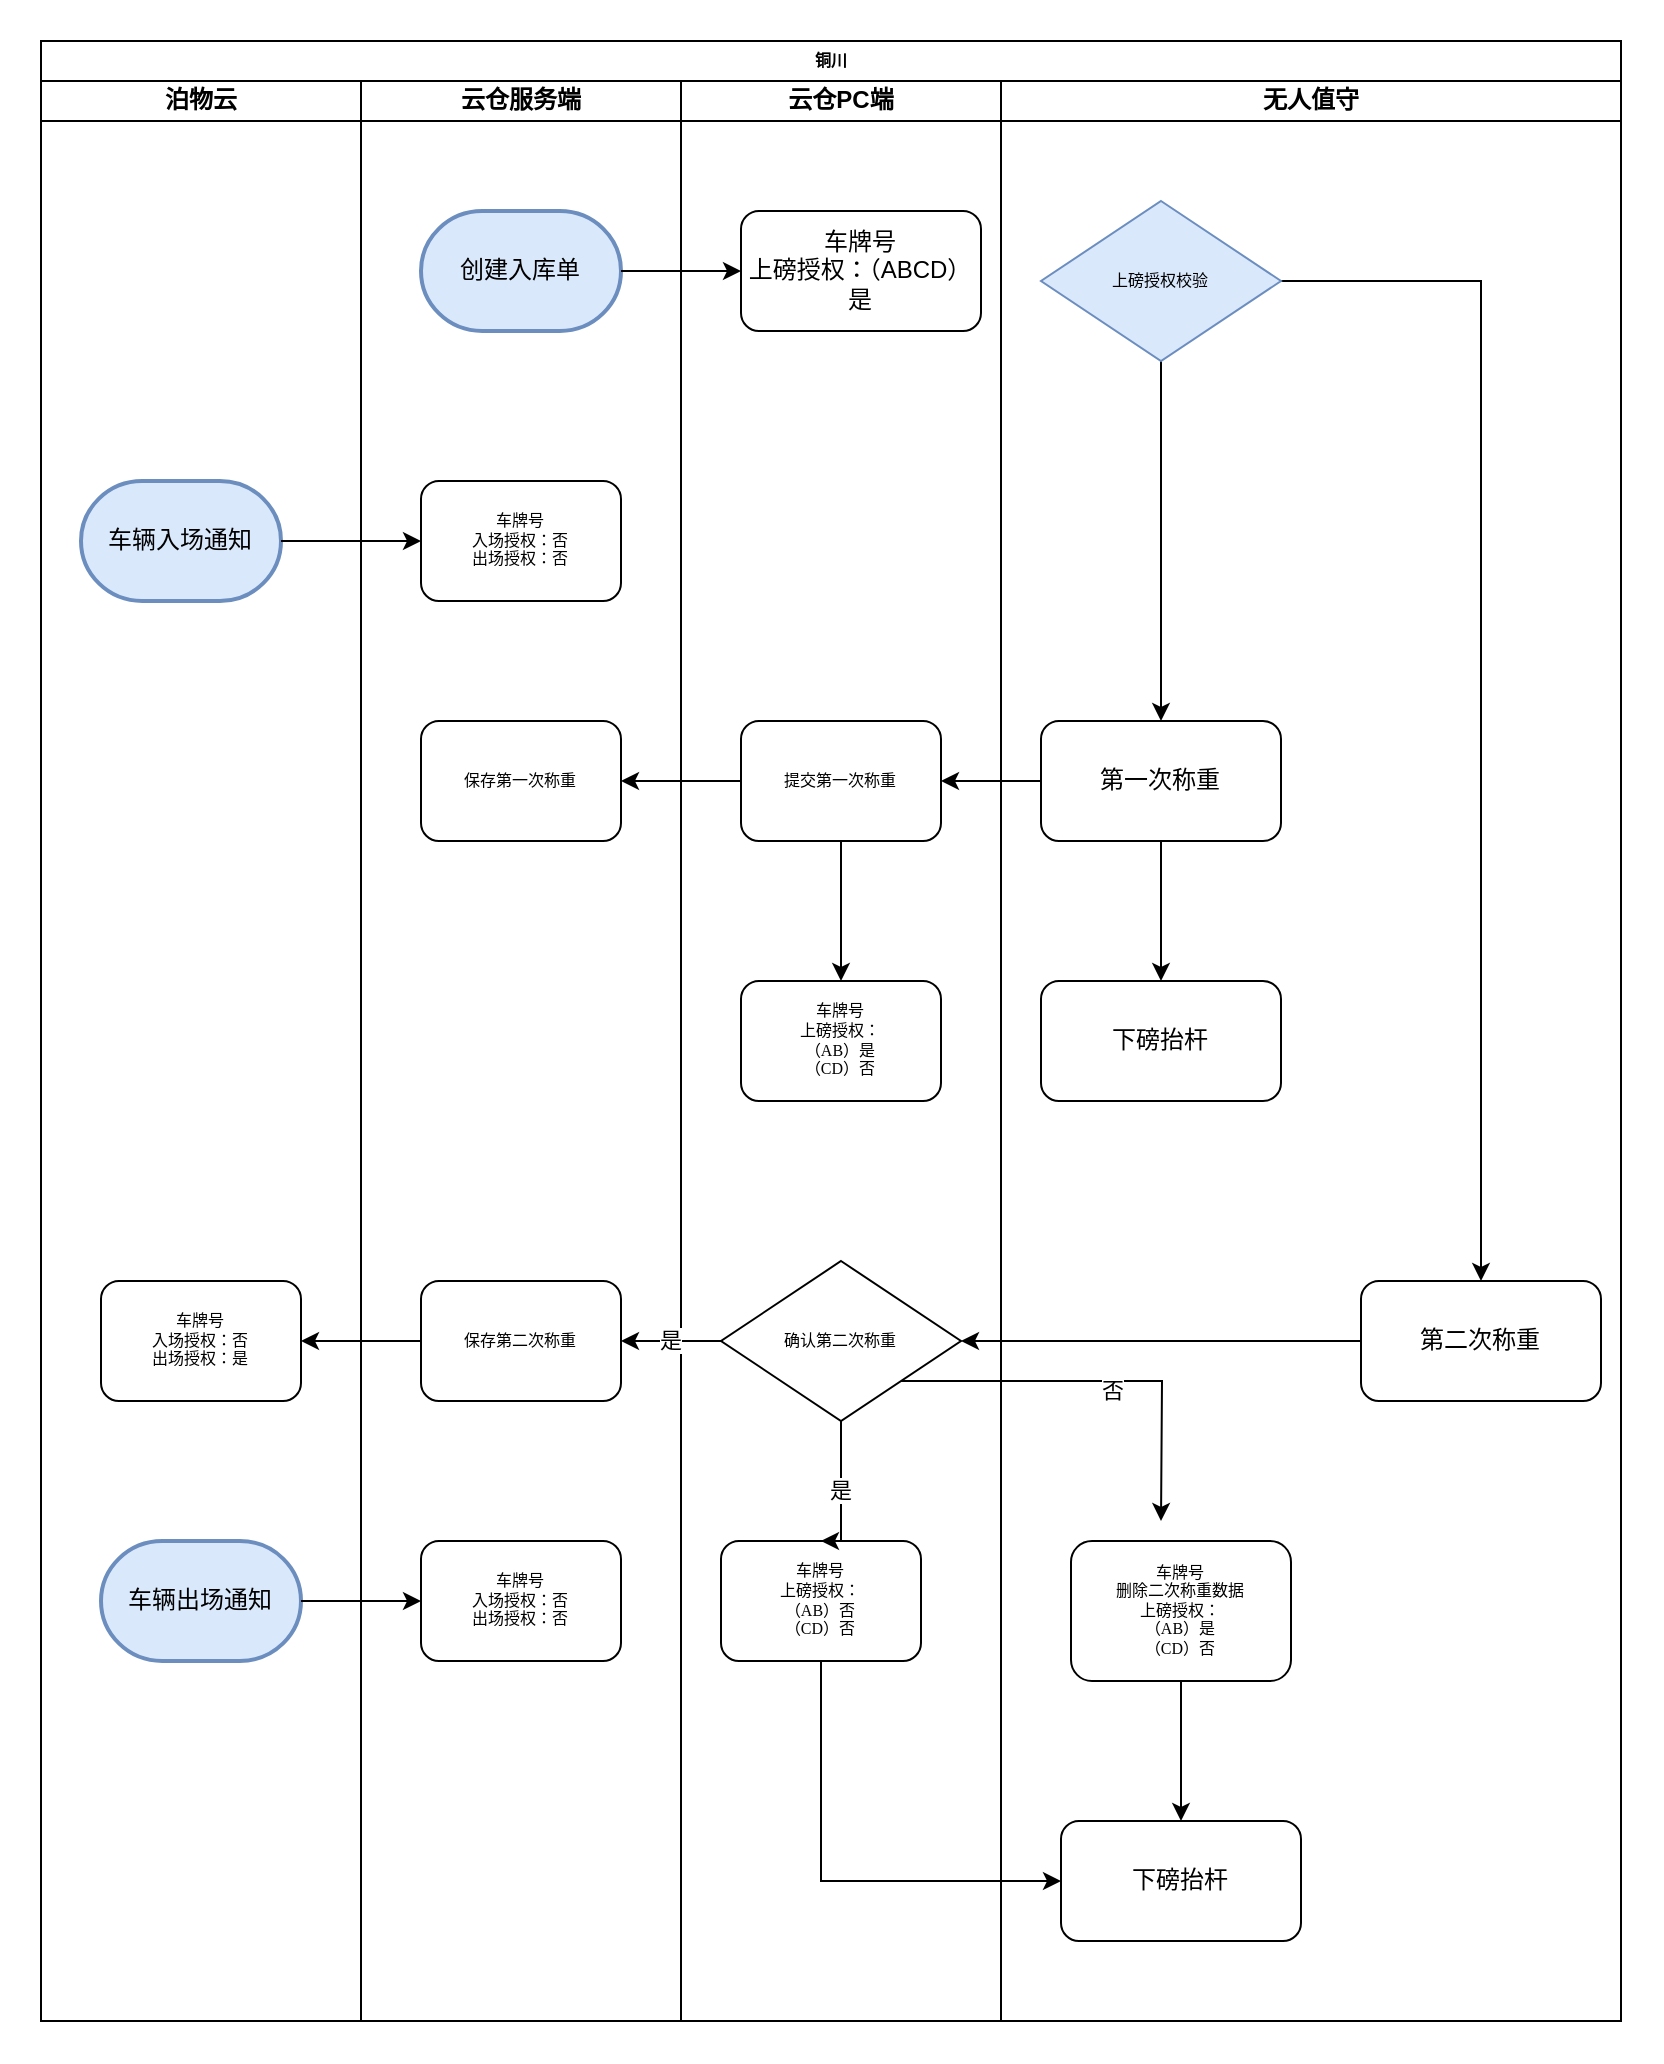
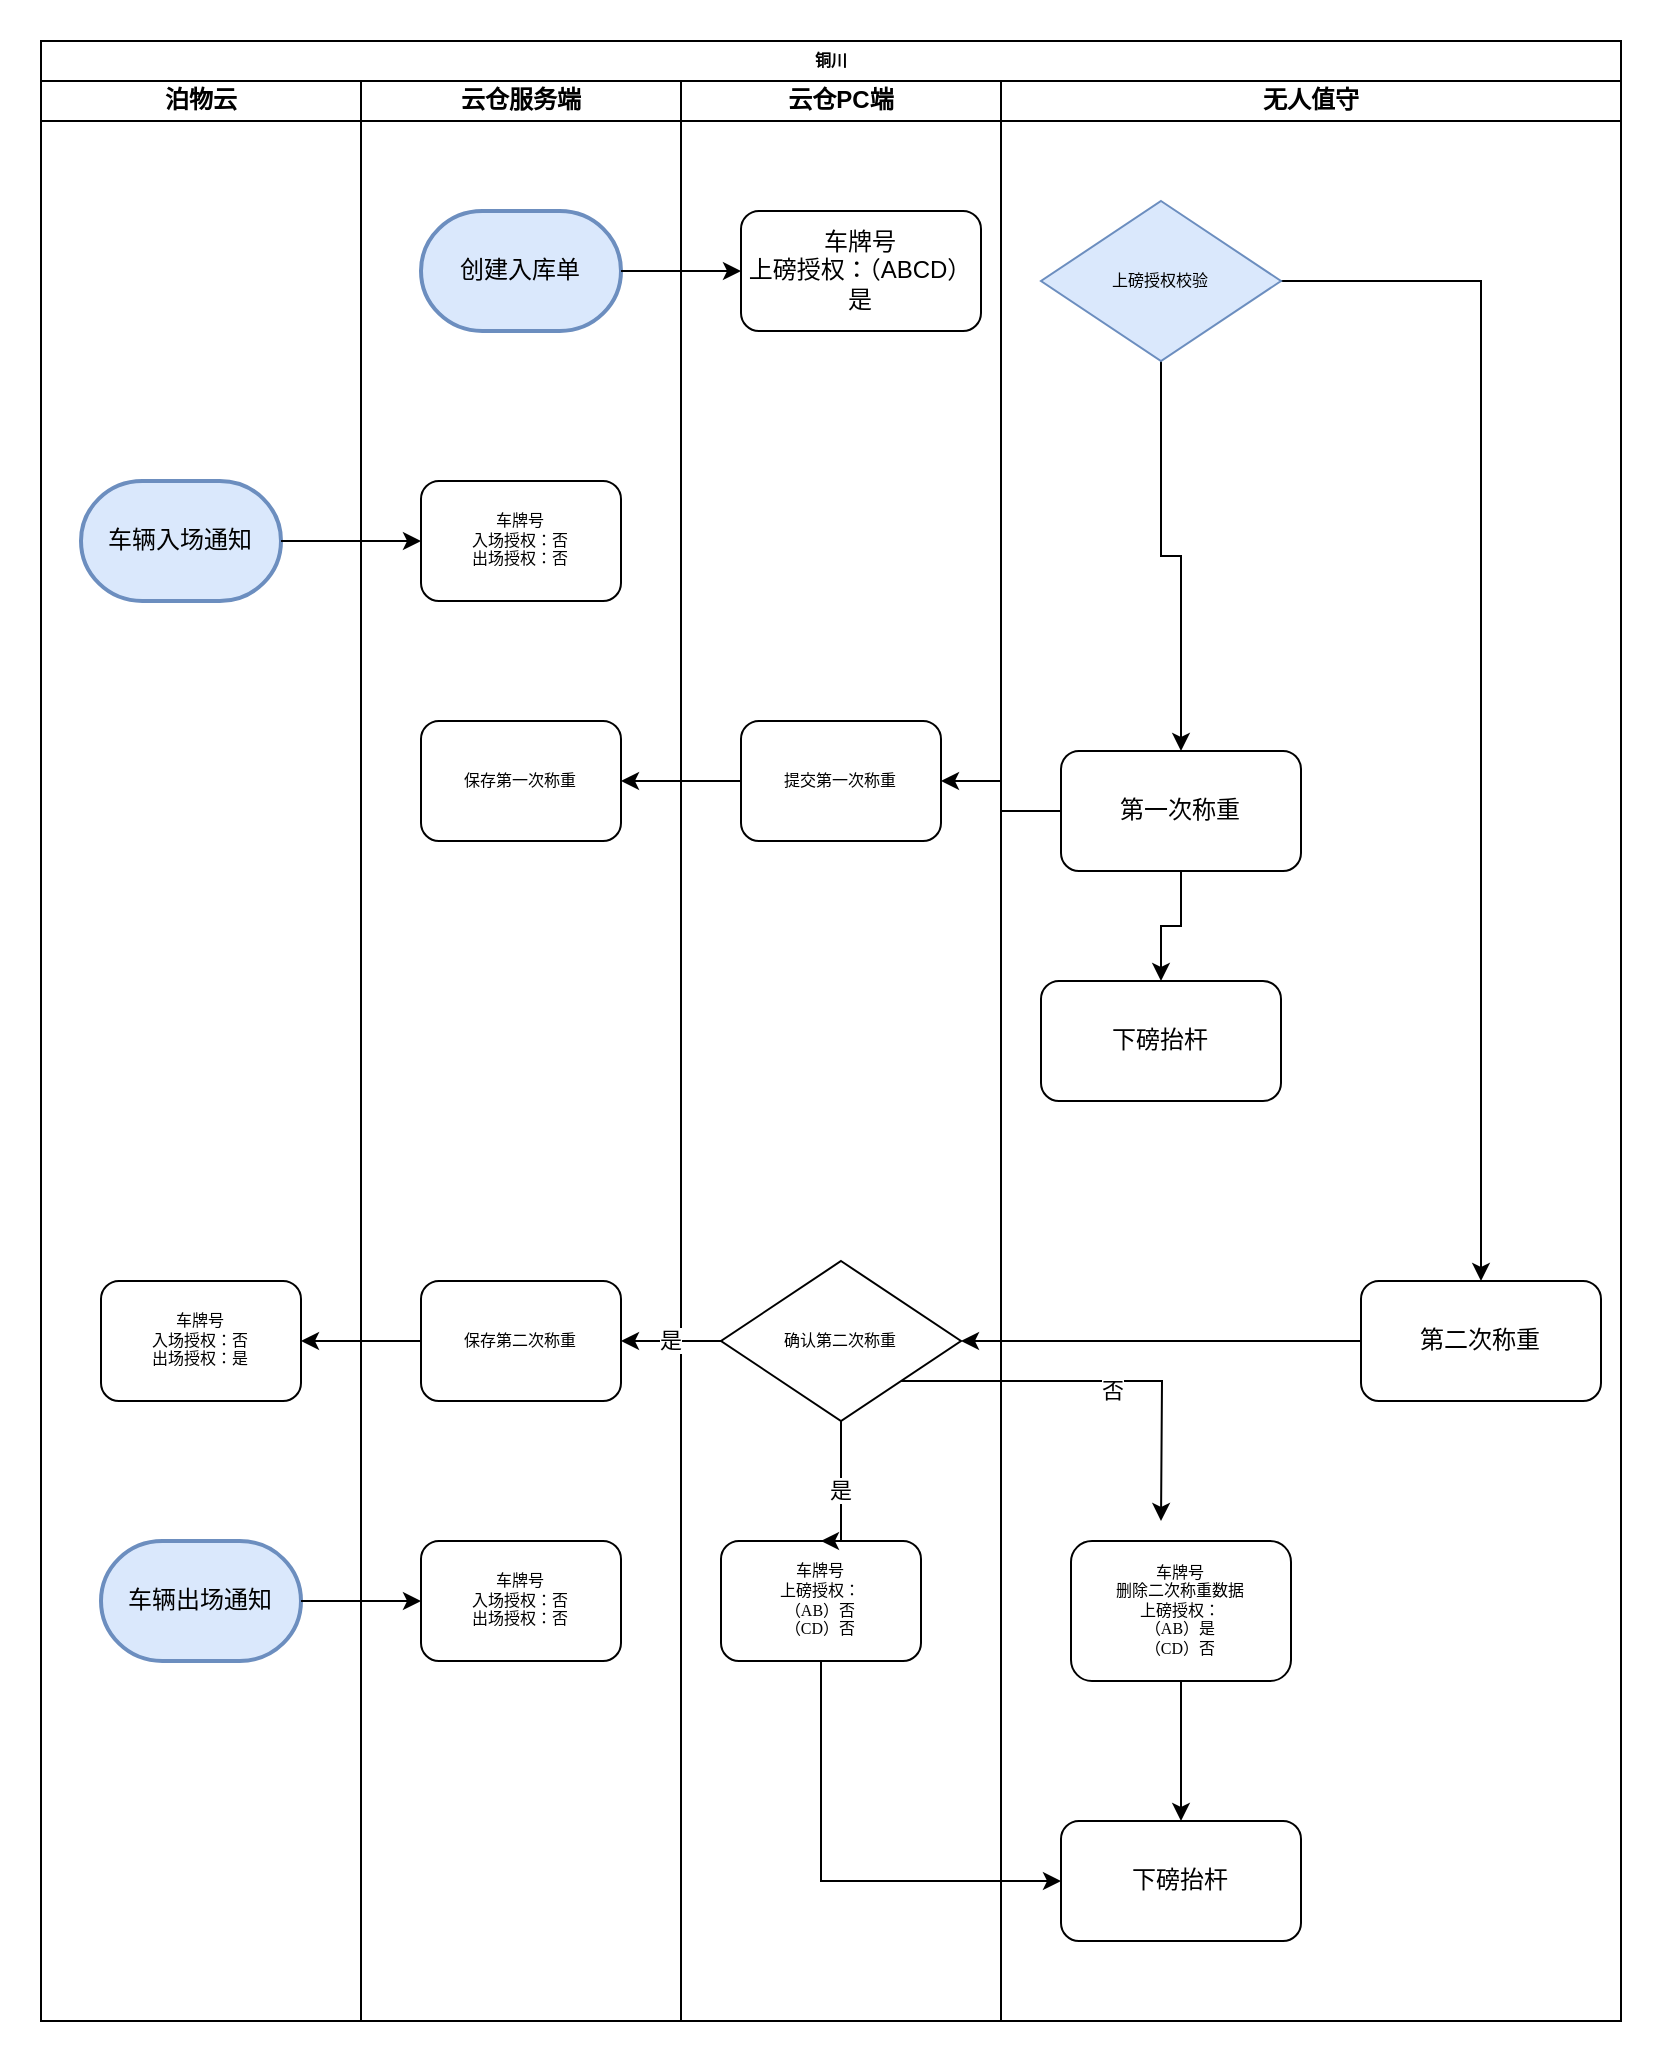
node "第一次称重": moved (1161, 781) -> (1181, 811)
edge "提交第一次称重" -> "车牌号 上磅授权： （AB）是 （CD）否": removed
node "车牌号 上磅授权： （AB）是 （CD）否": removed
